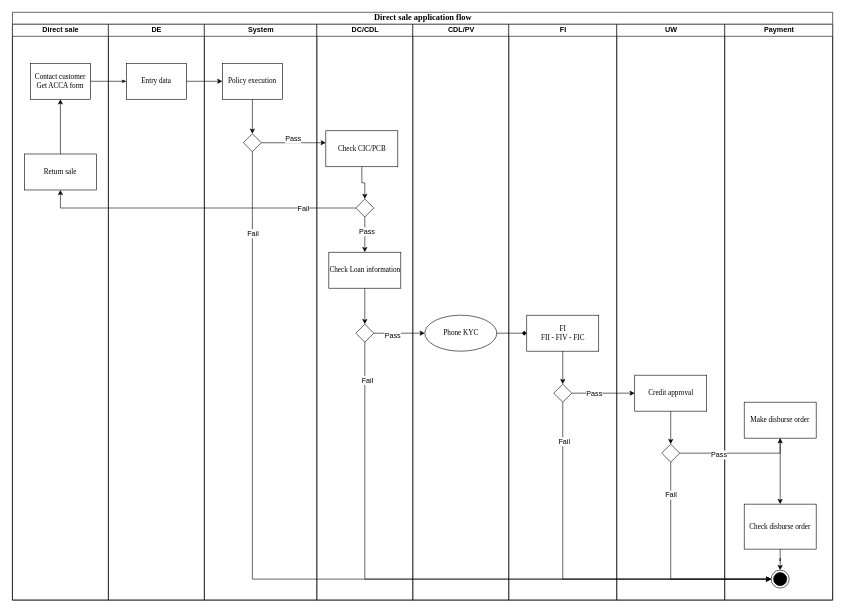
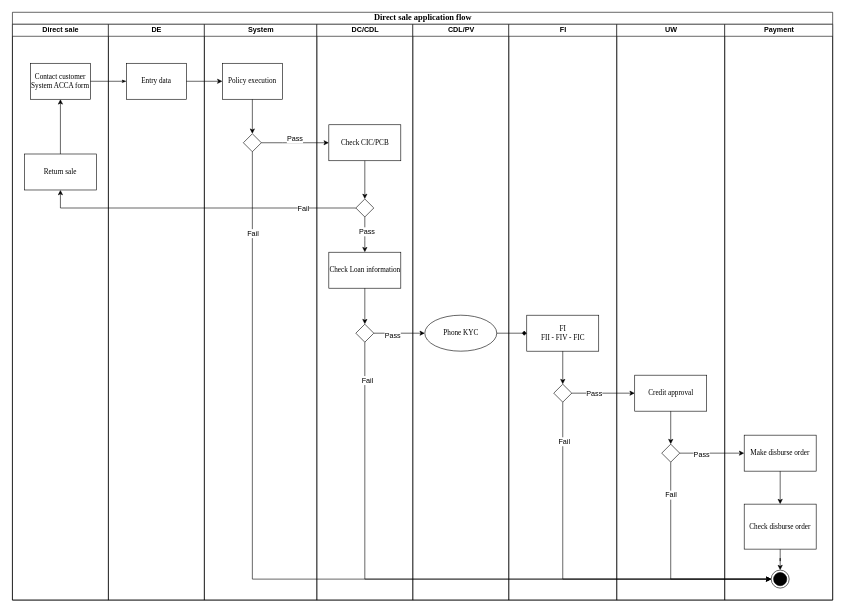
node "Contact customerGet ACCA form": label "Contact customerGet ACCA form" -> "Contact customerSystem ACCA form"
node "Check CIC/PCB": moved (362, 149) -> (365, 143)
node "Make disburse order": moved (780, 420) -> (780, 453)
